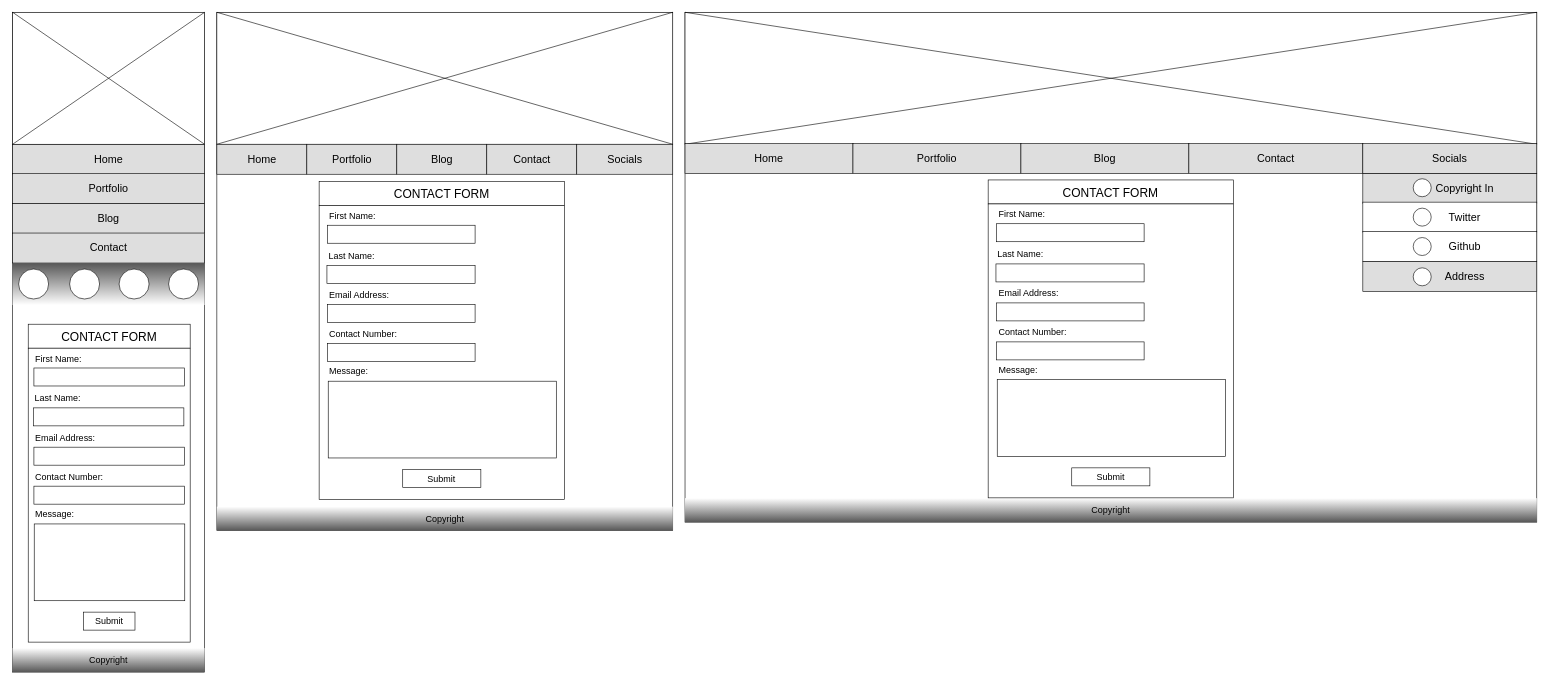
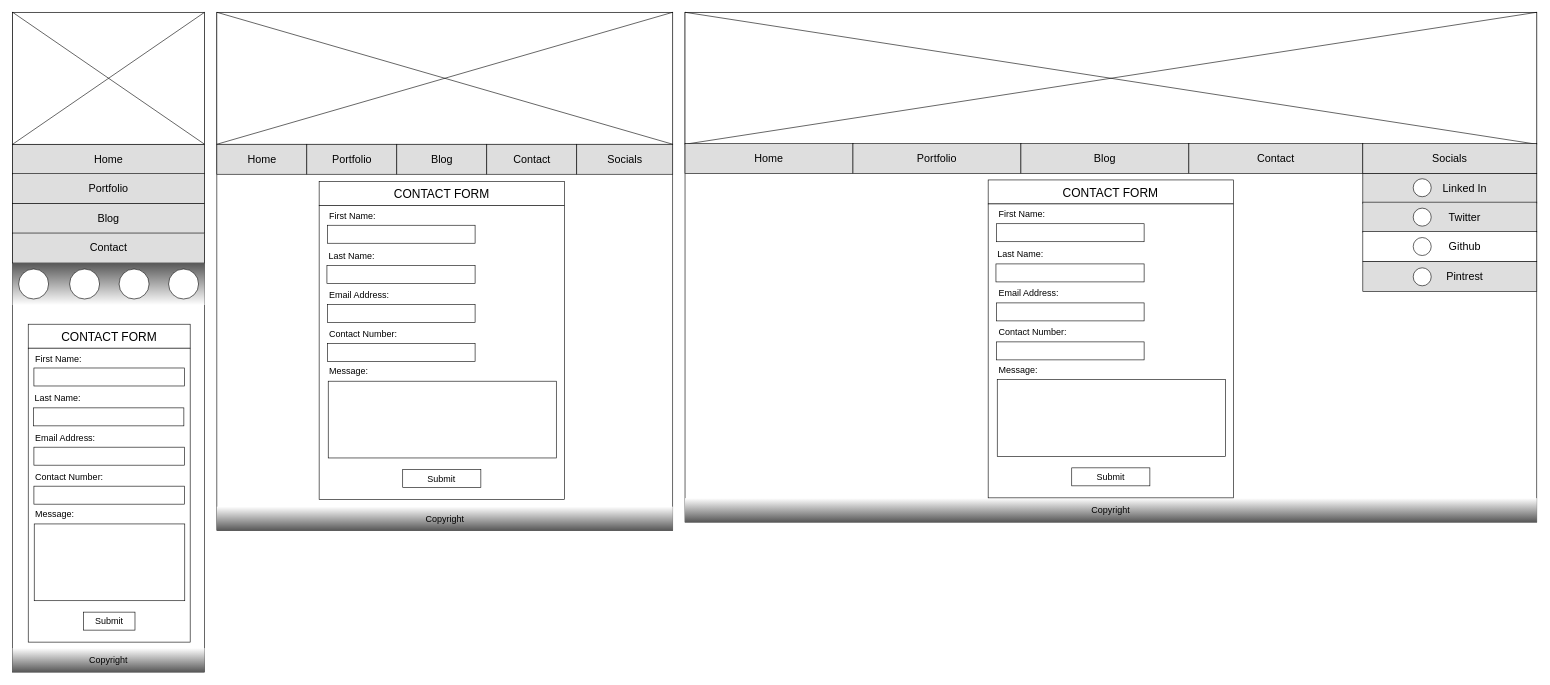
node "Copyright In": label "Copyright In" -> "Linked In"
node "Twitter": fillcolor #ffffff -> #dedede
node "Address": label "Address" -> "Pintrest"
